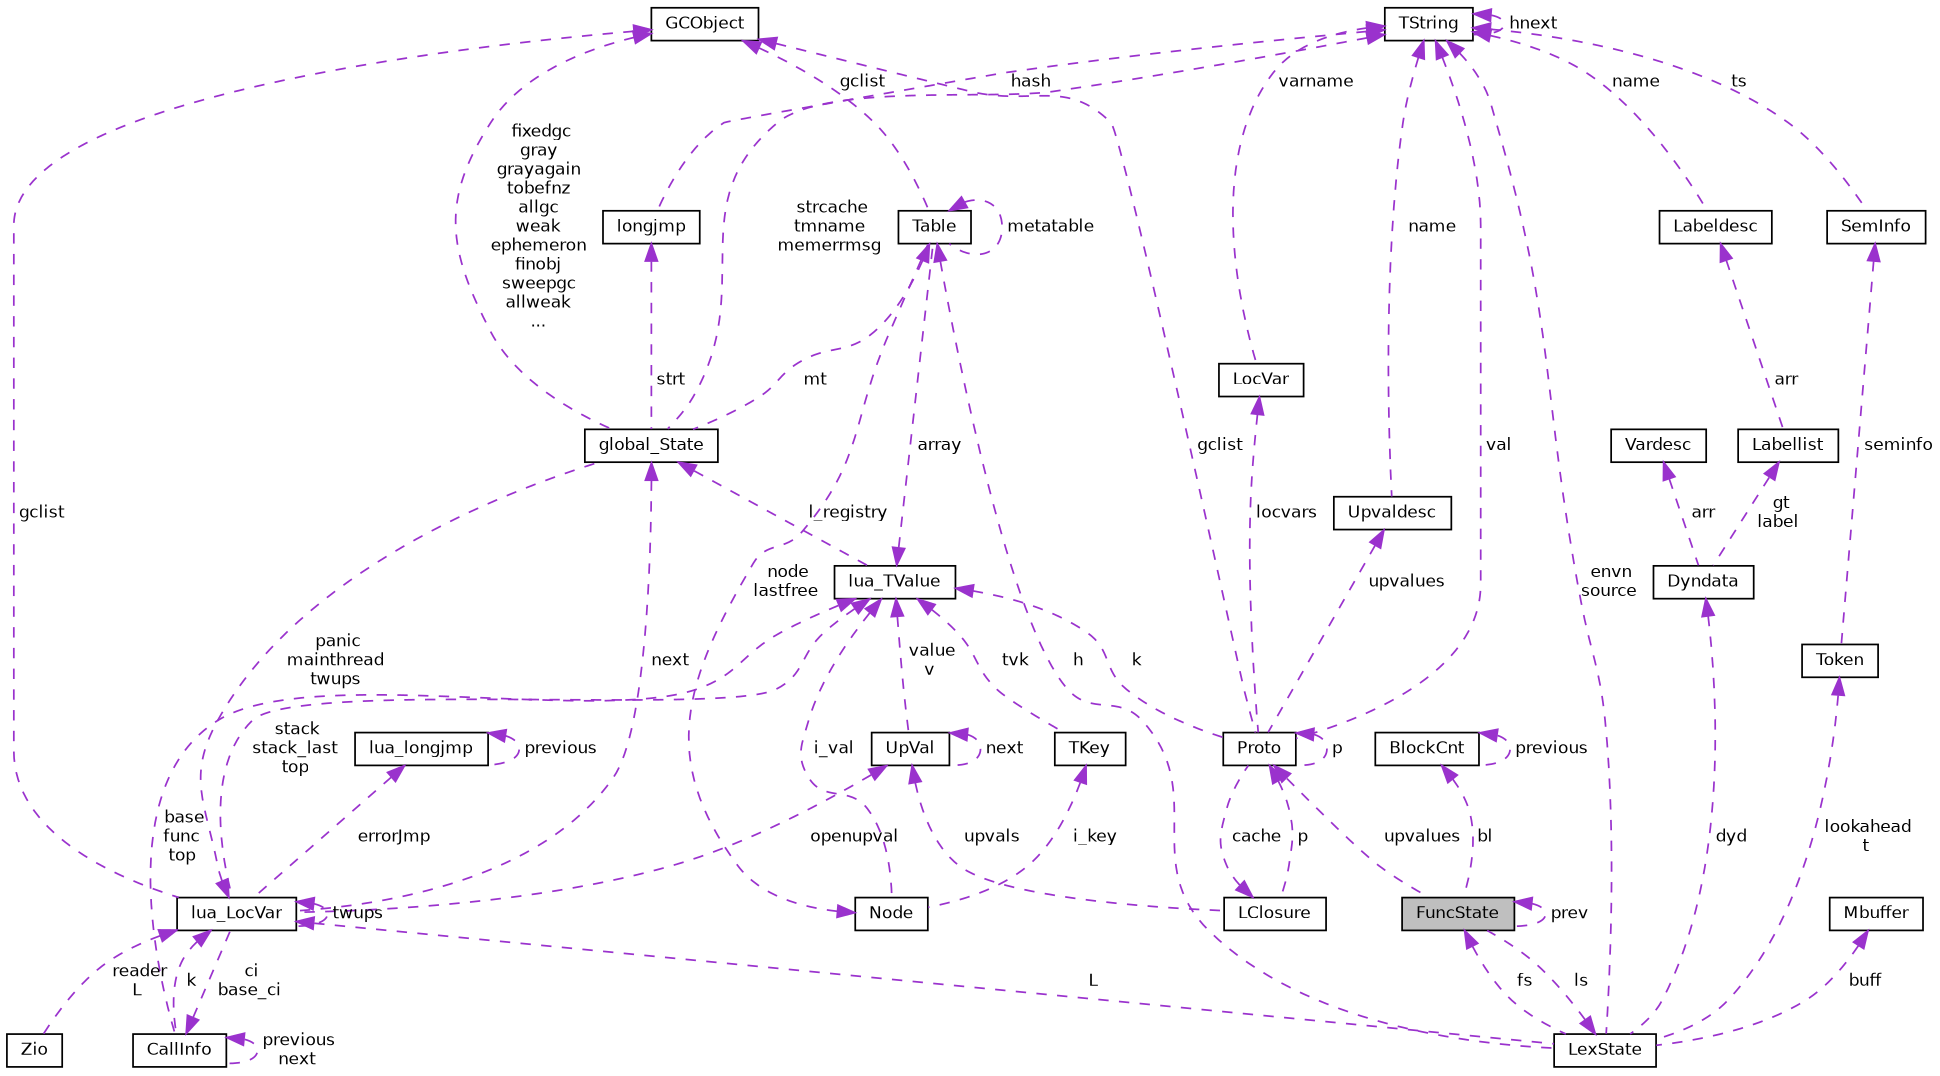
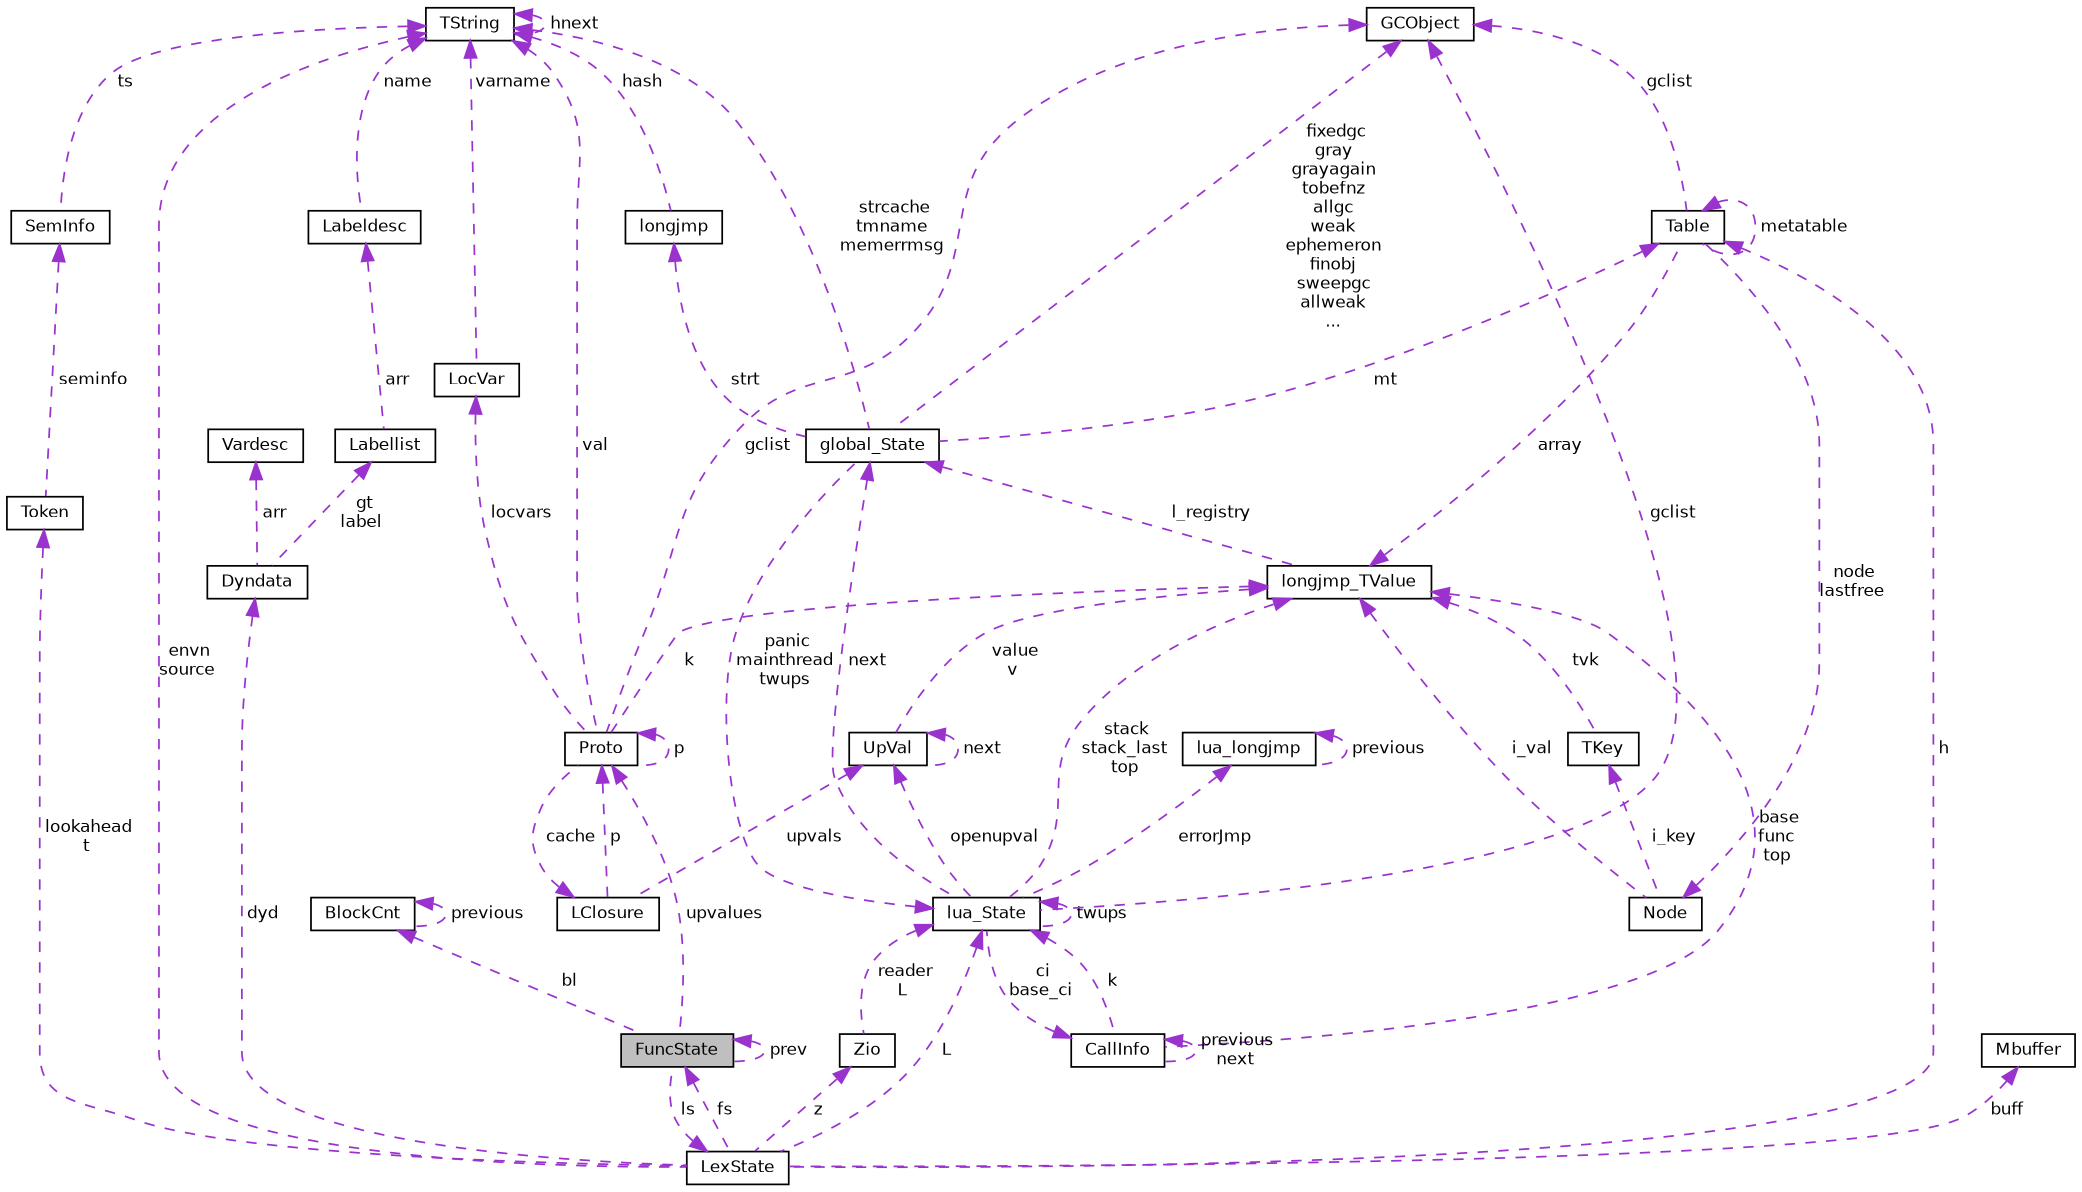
node "Upvaldesc": removed
node "lua_TValue": label "lua_TValue" -> "longjmp_TValue"
node "lua_LocVar": label "lua_LocVar" -> "lua_State"
edge "LexState" -> "Zio": added, label "z"
